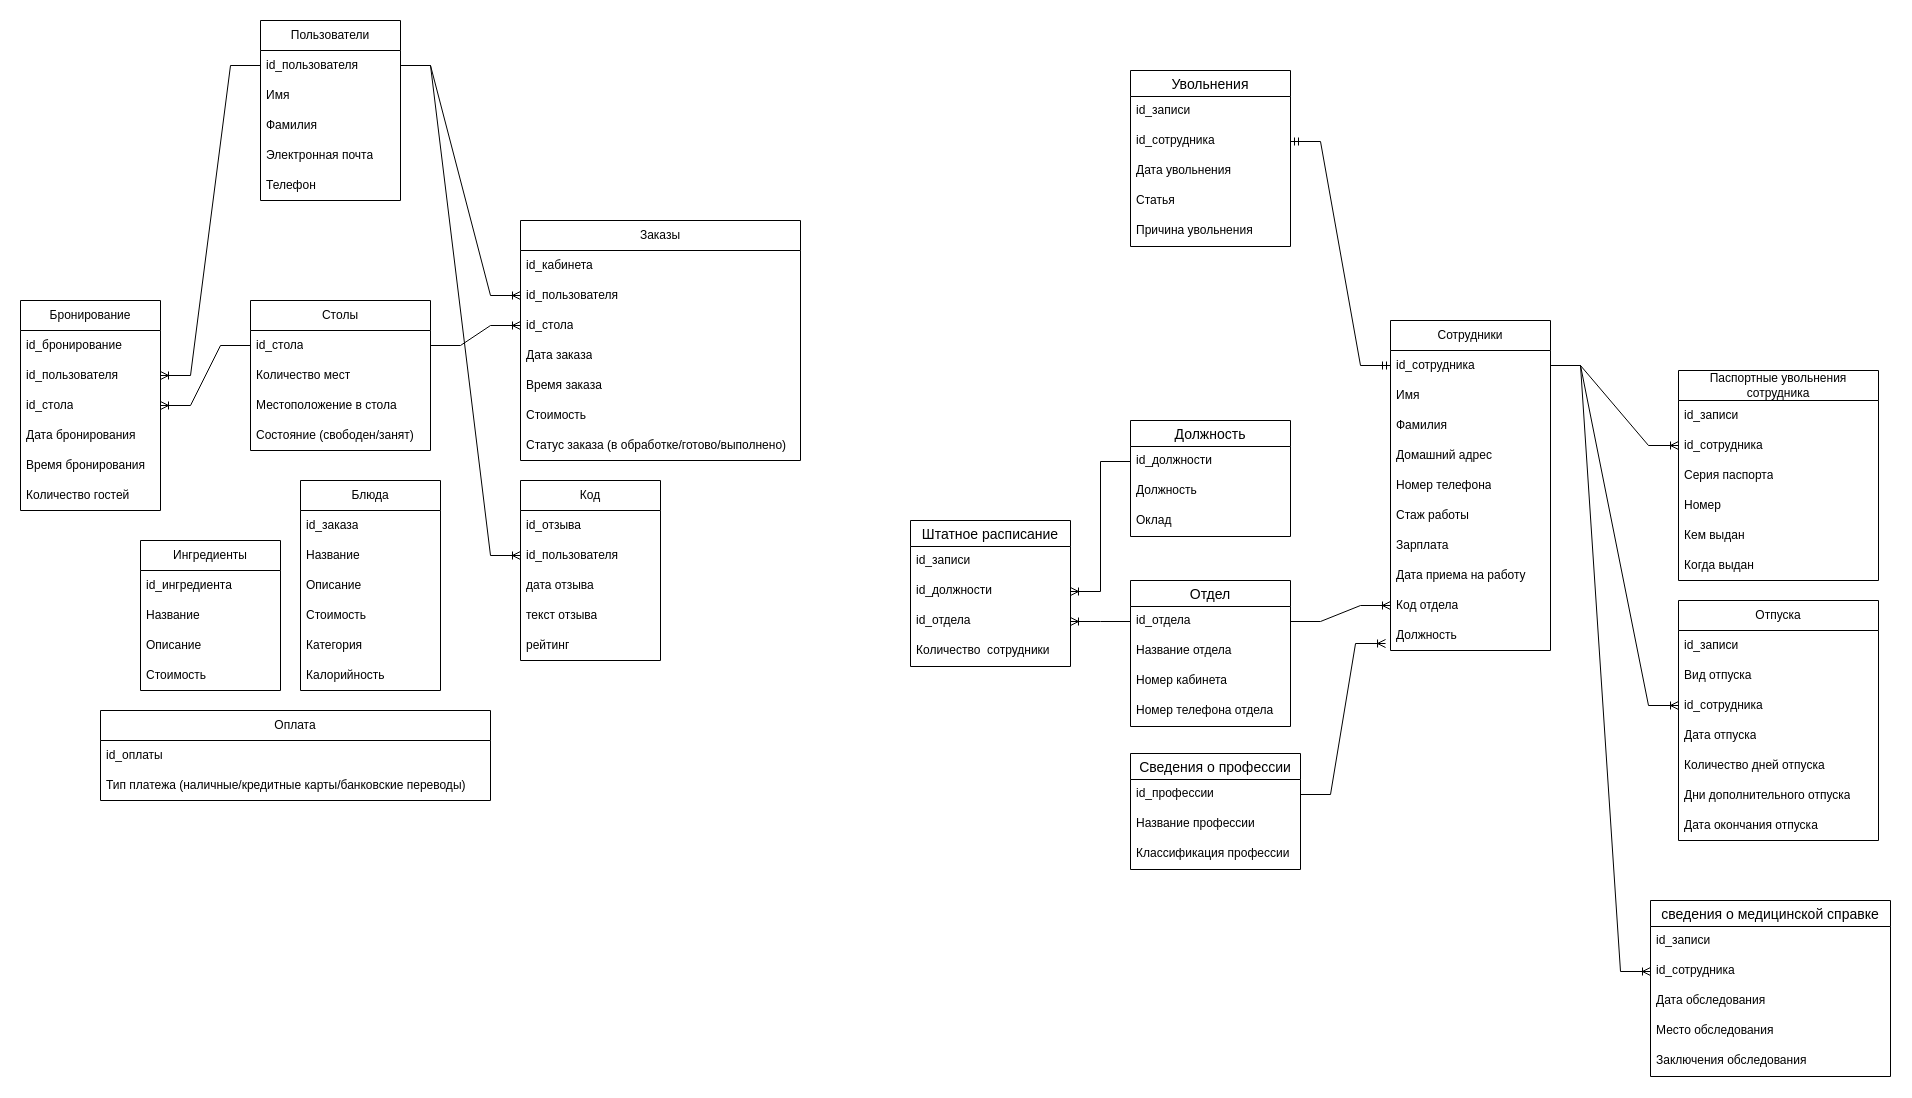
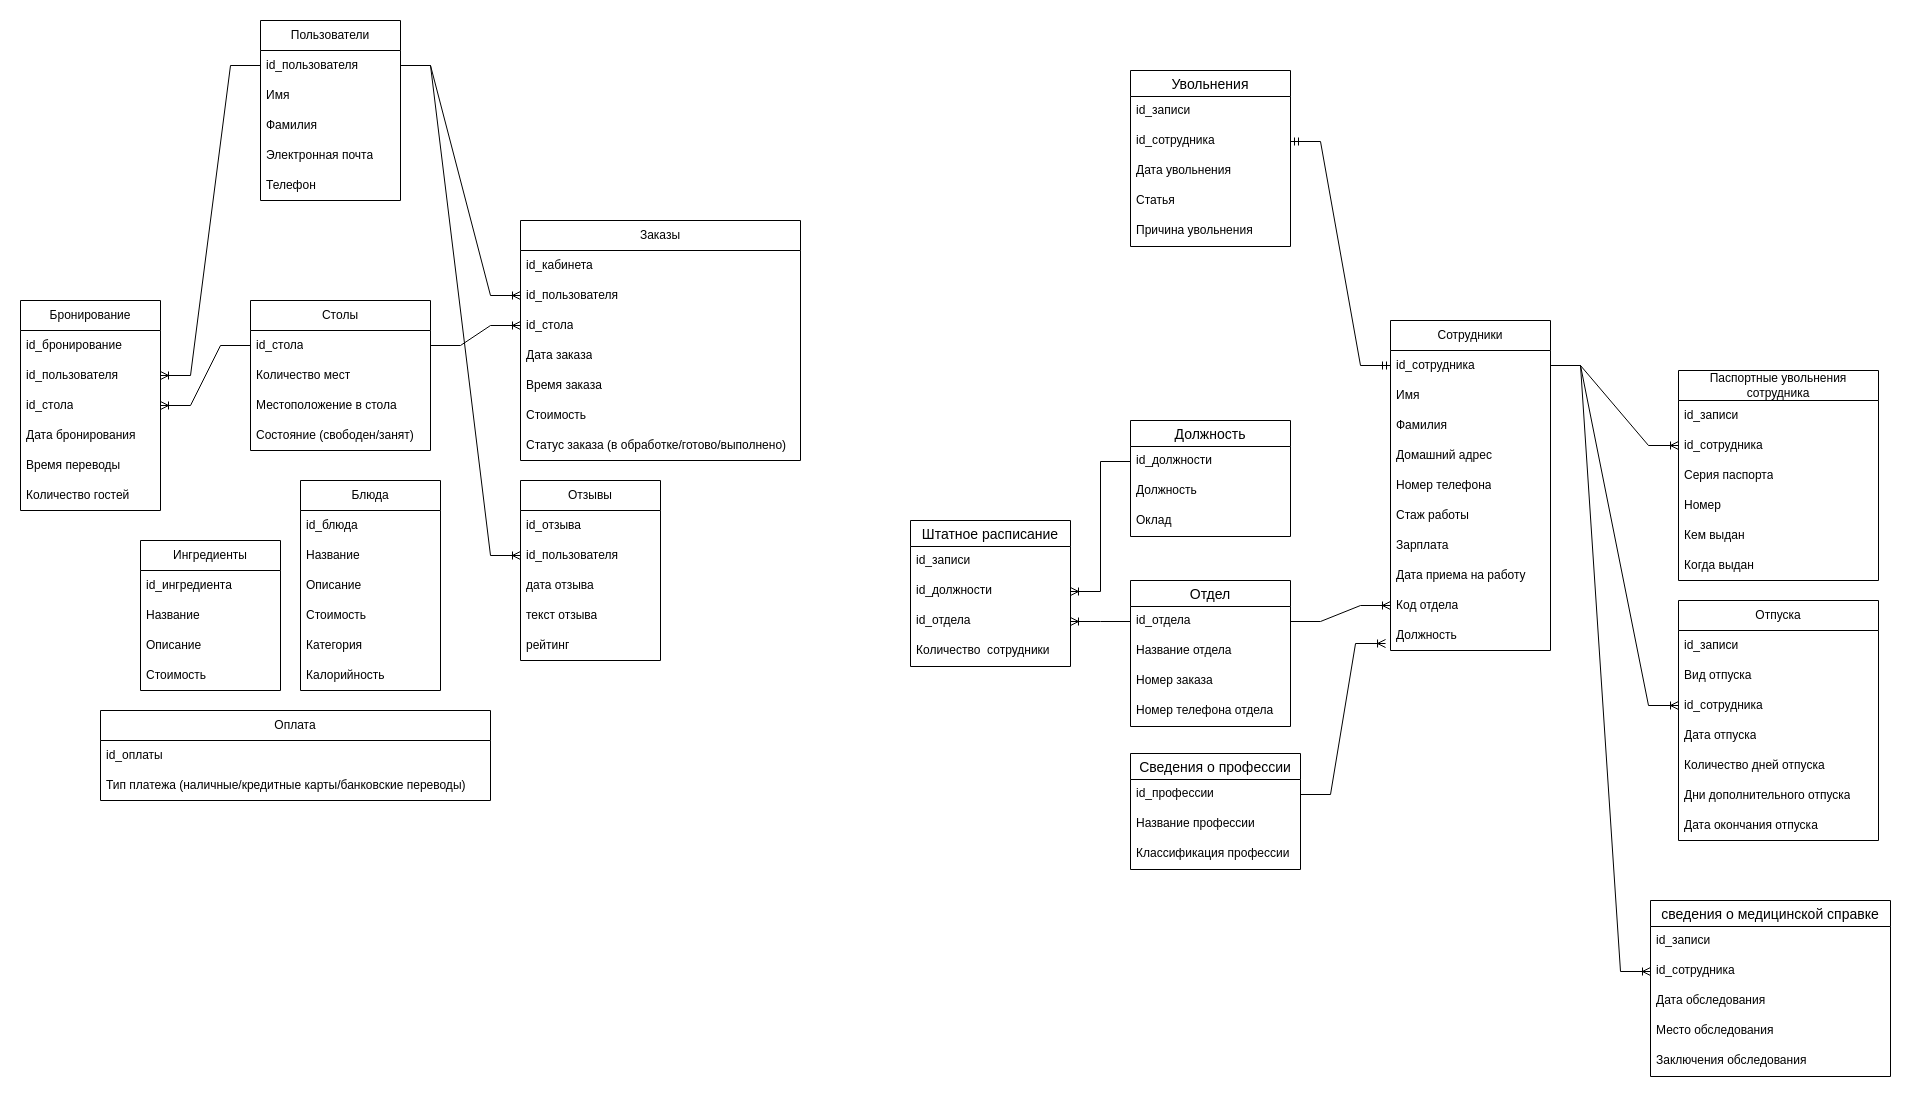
node "Время бронирования": label "Время бронирования" -> "Время переводы"
node "Код": label "Код" -> "Отзывы"
node "id_заказа": label "id_заказа" -> "id_блюда"
node "Номер кабинета": label "Номер кабинета" -> "Номер заказа"
